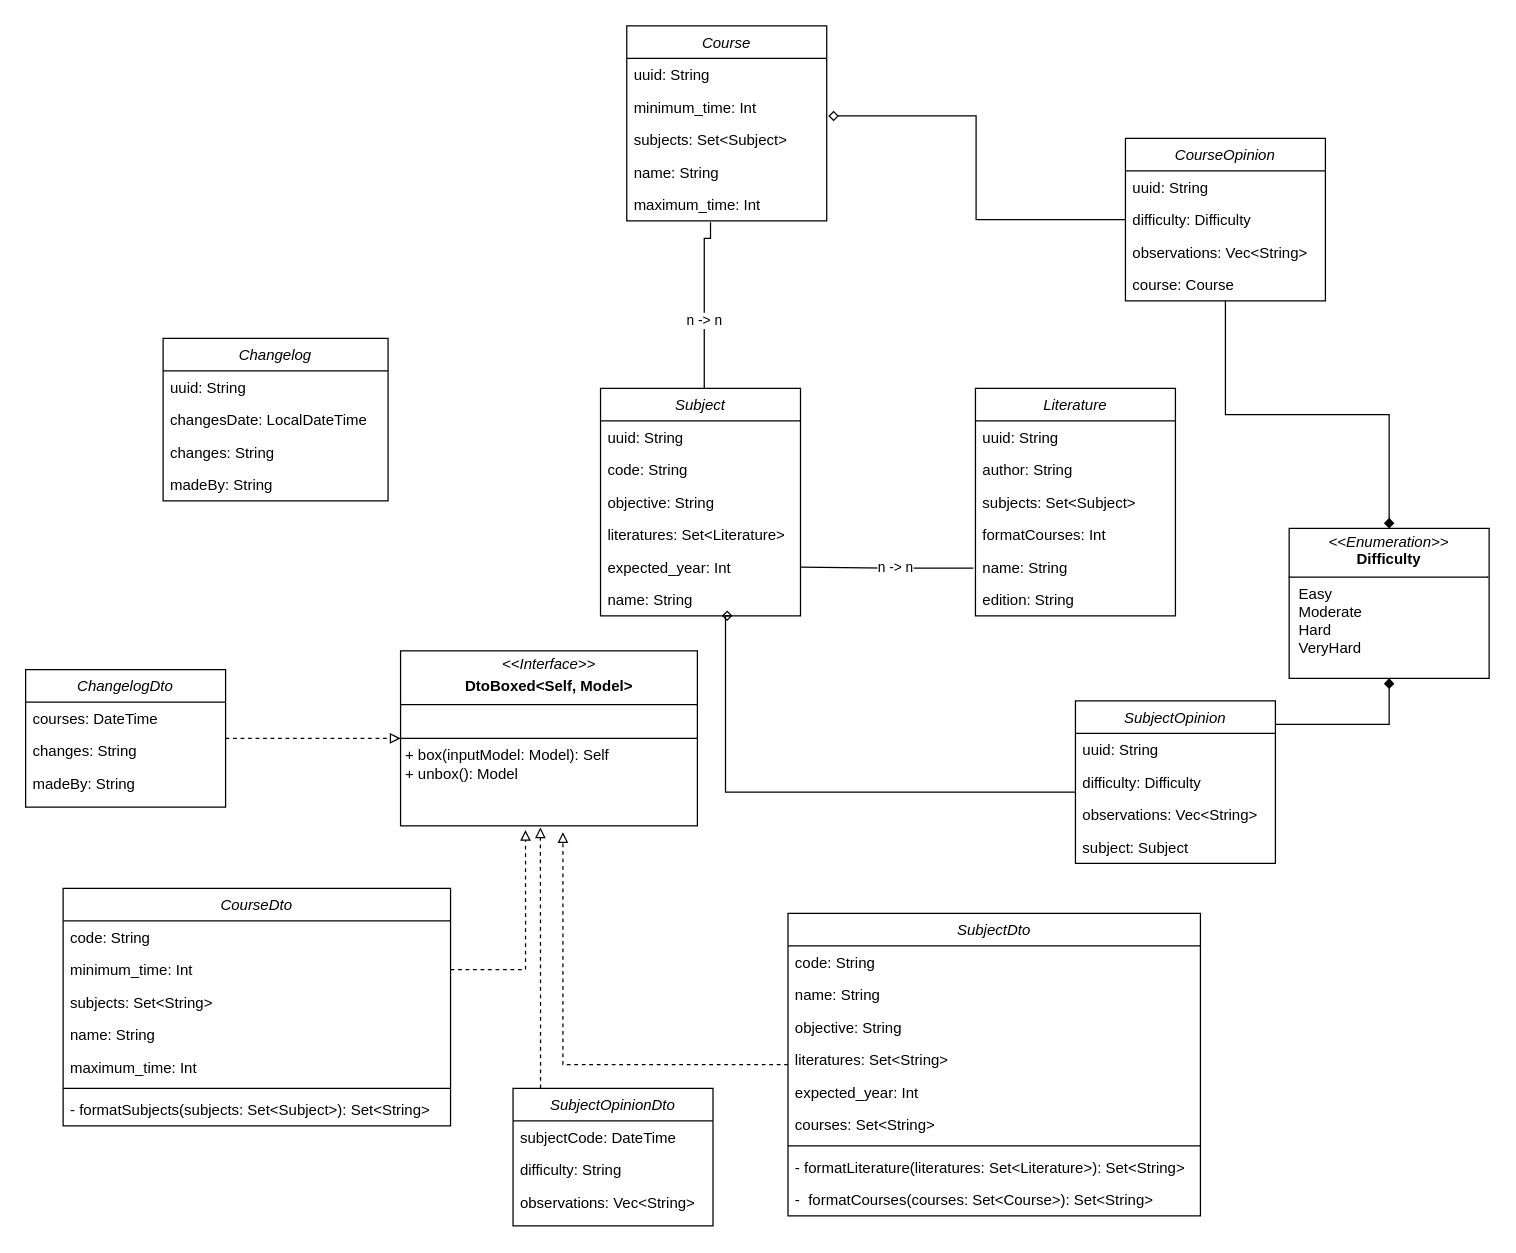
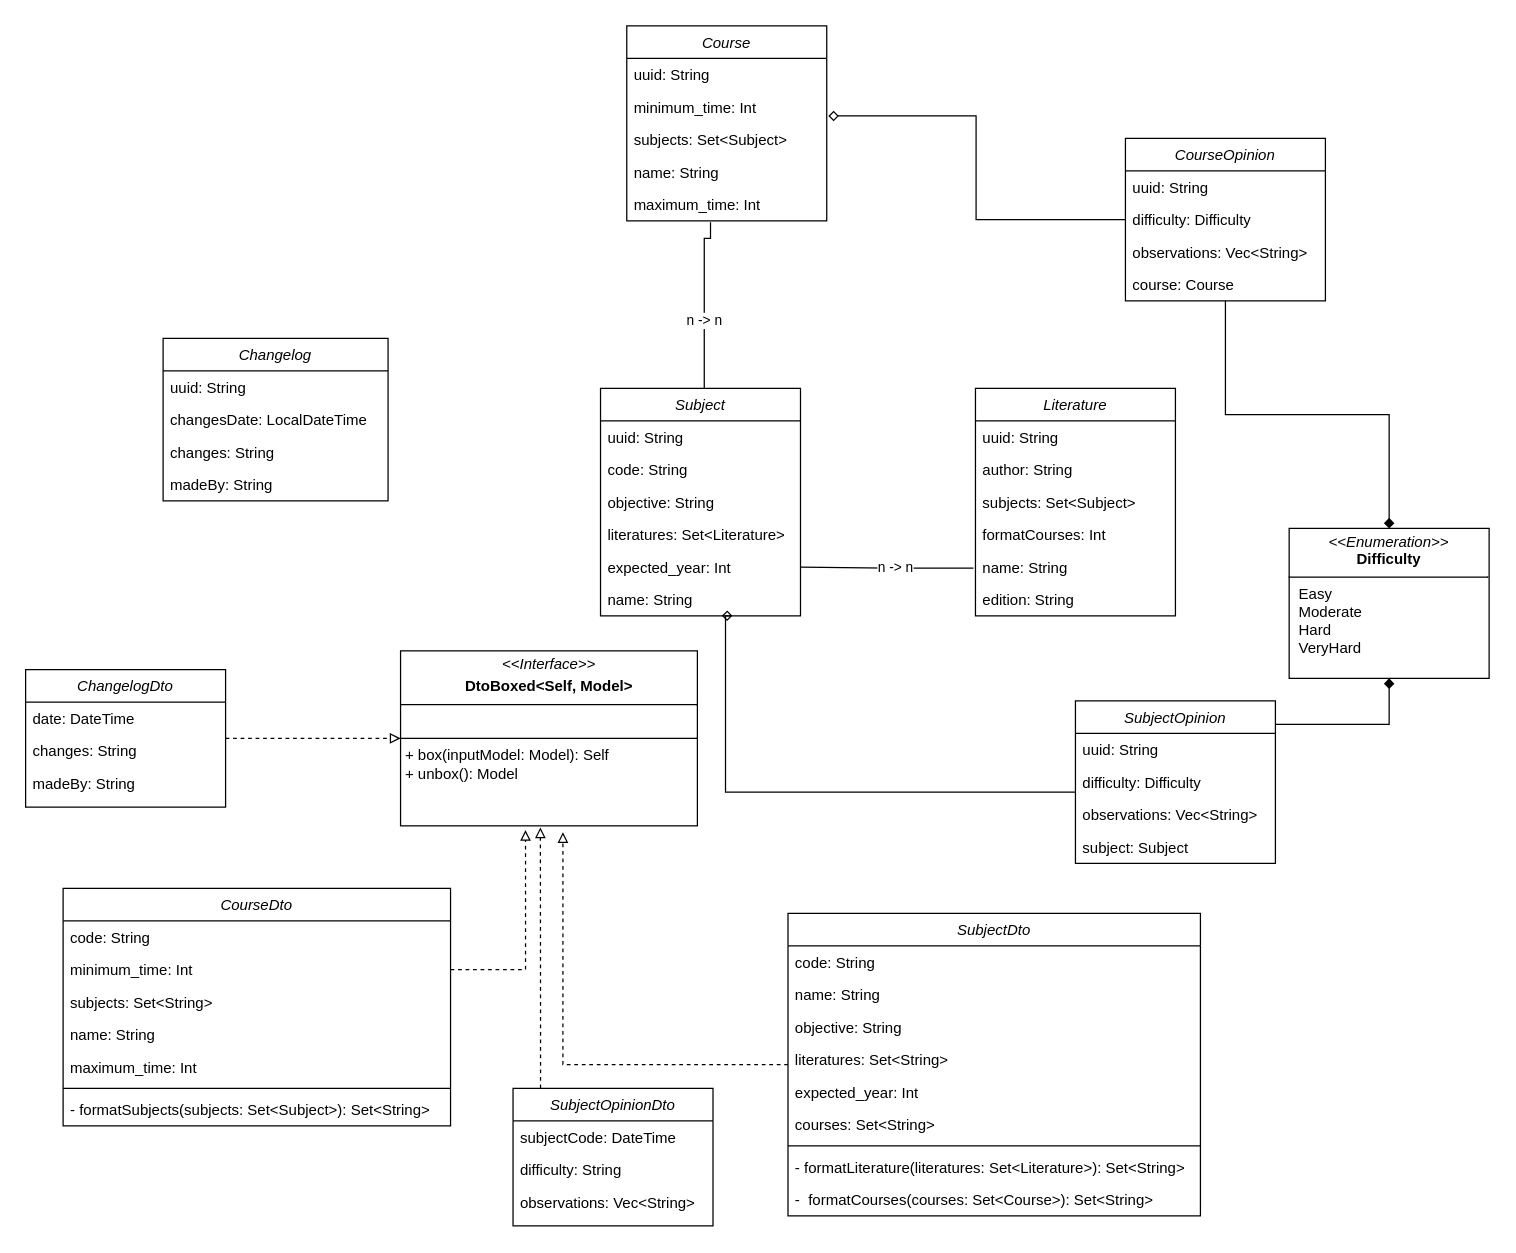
node "courses: DateTime": label "courses: DateTime" -> "date: DateTime"
